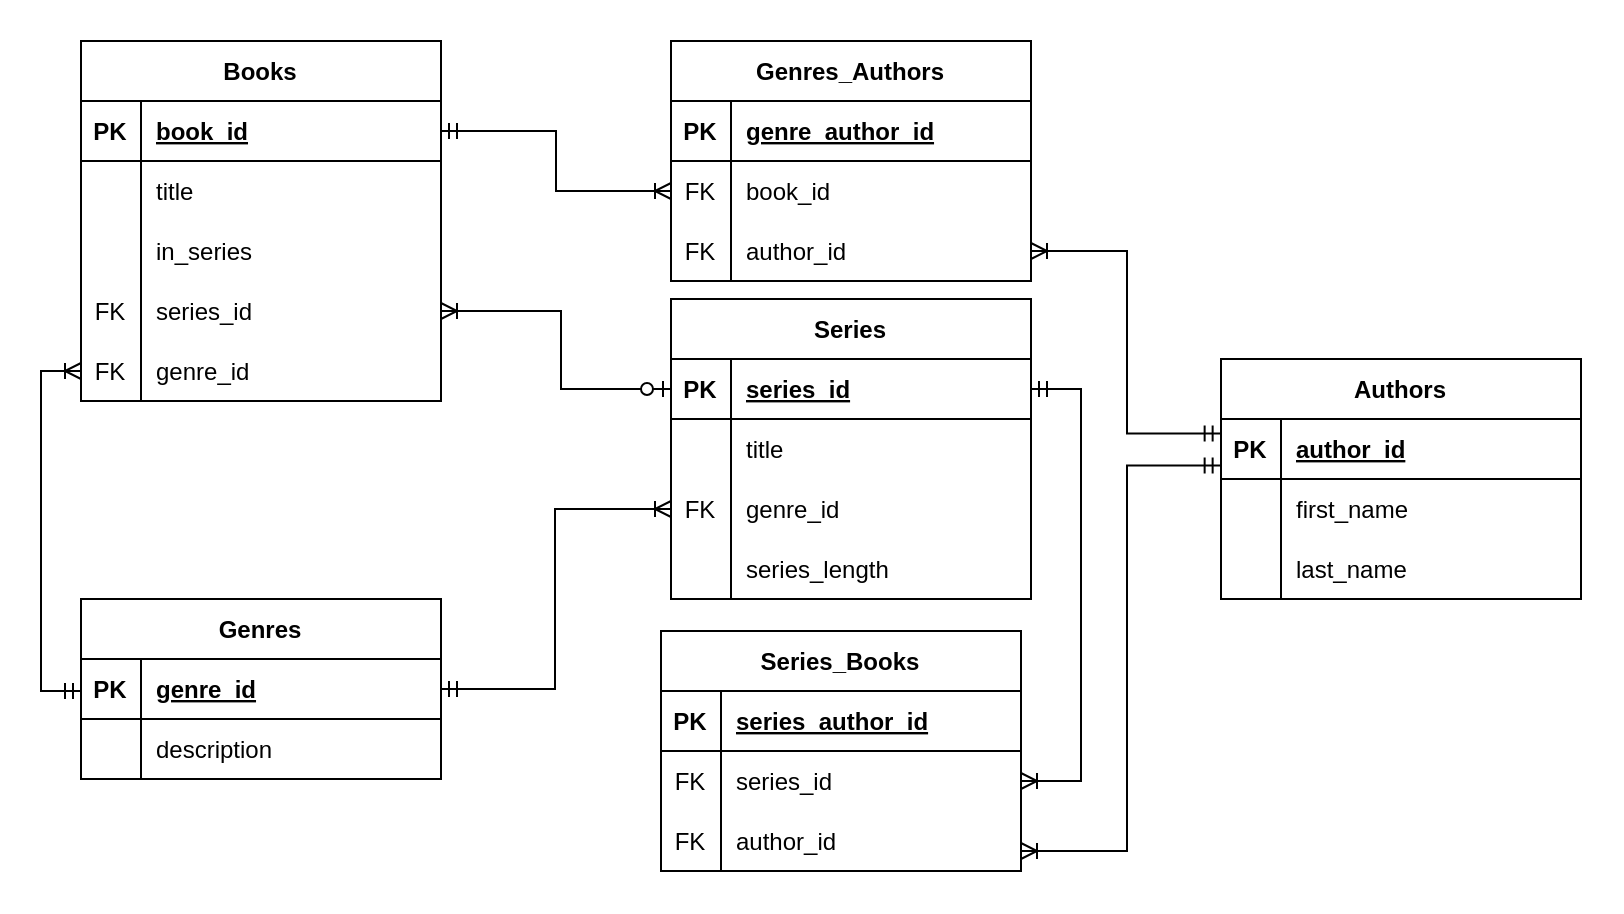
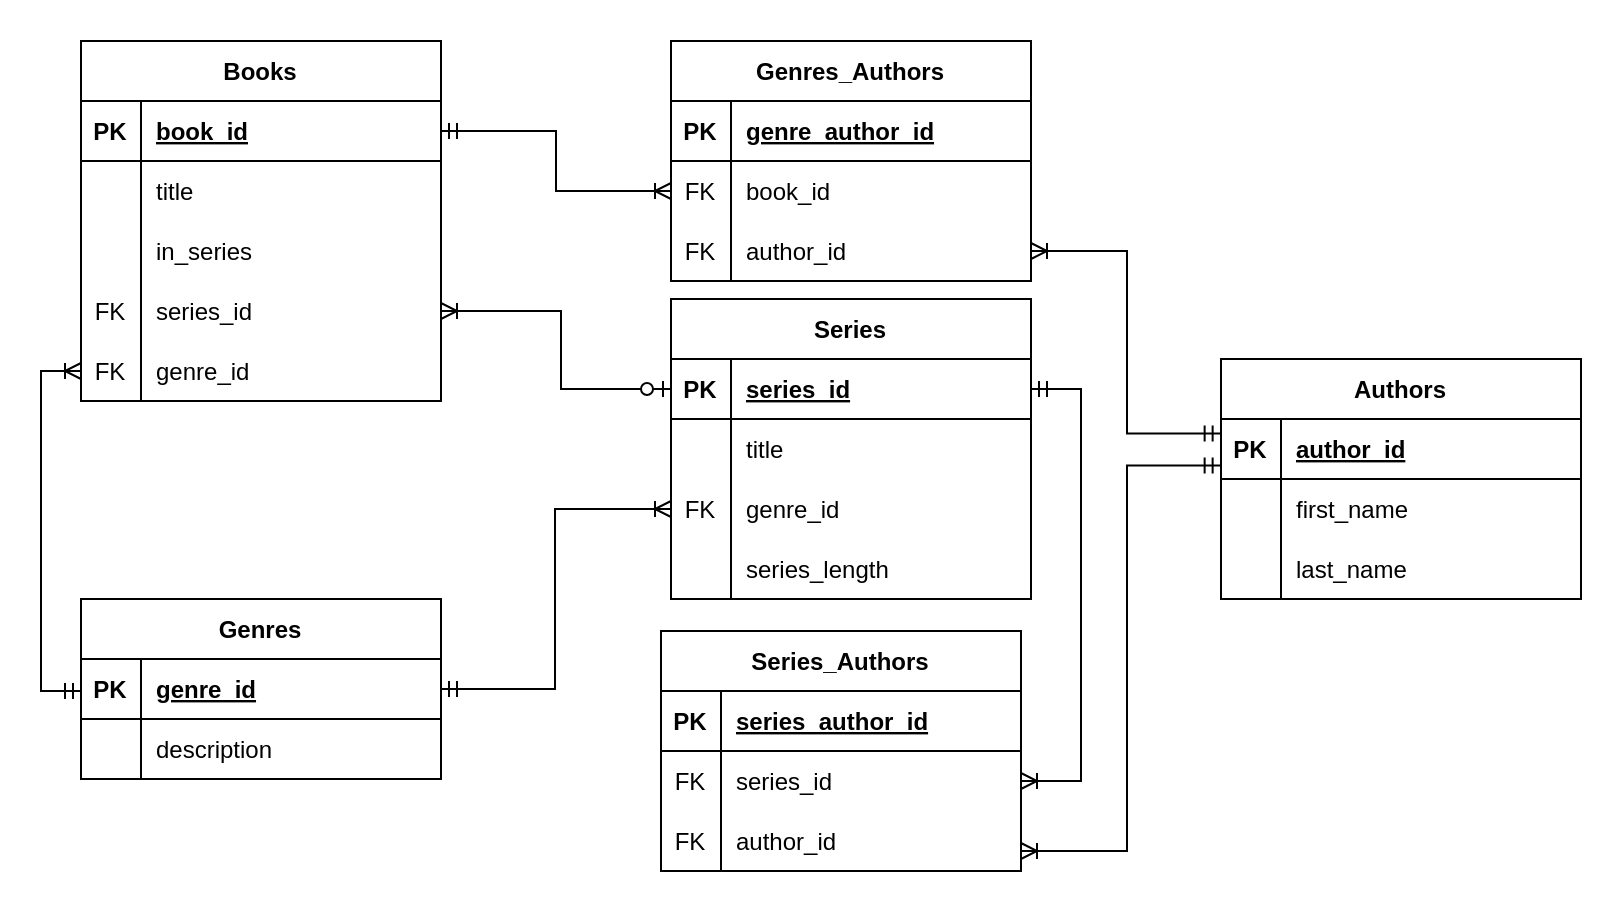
node "Series_Books": label "Series_Books" -> "Series_Authors"
